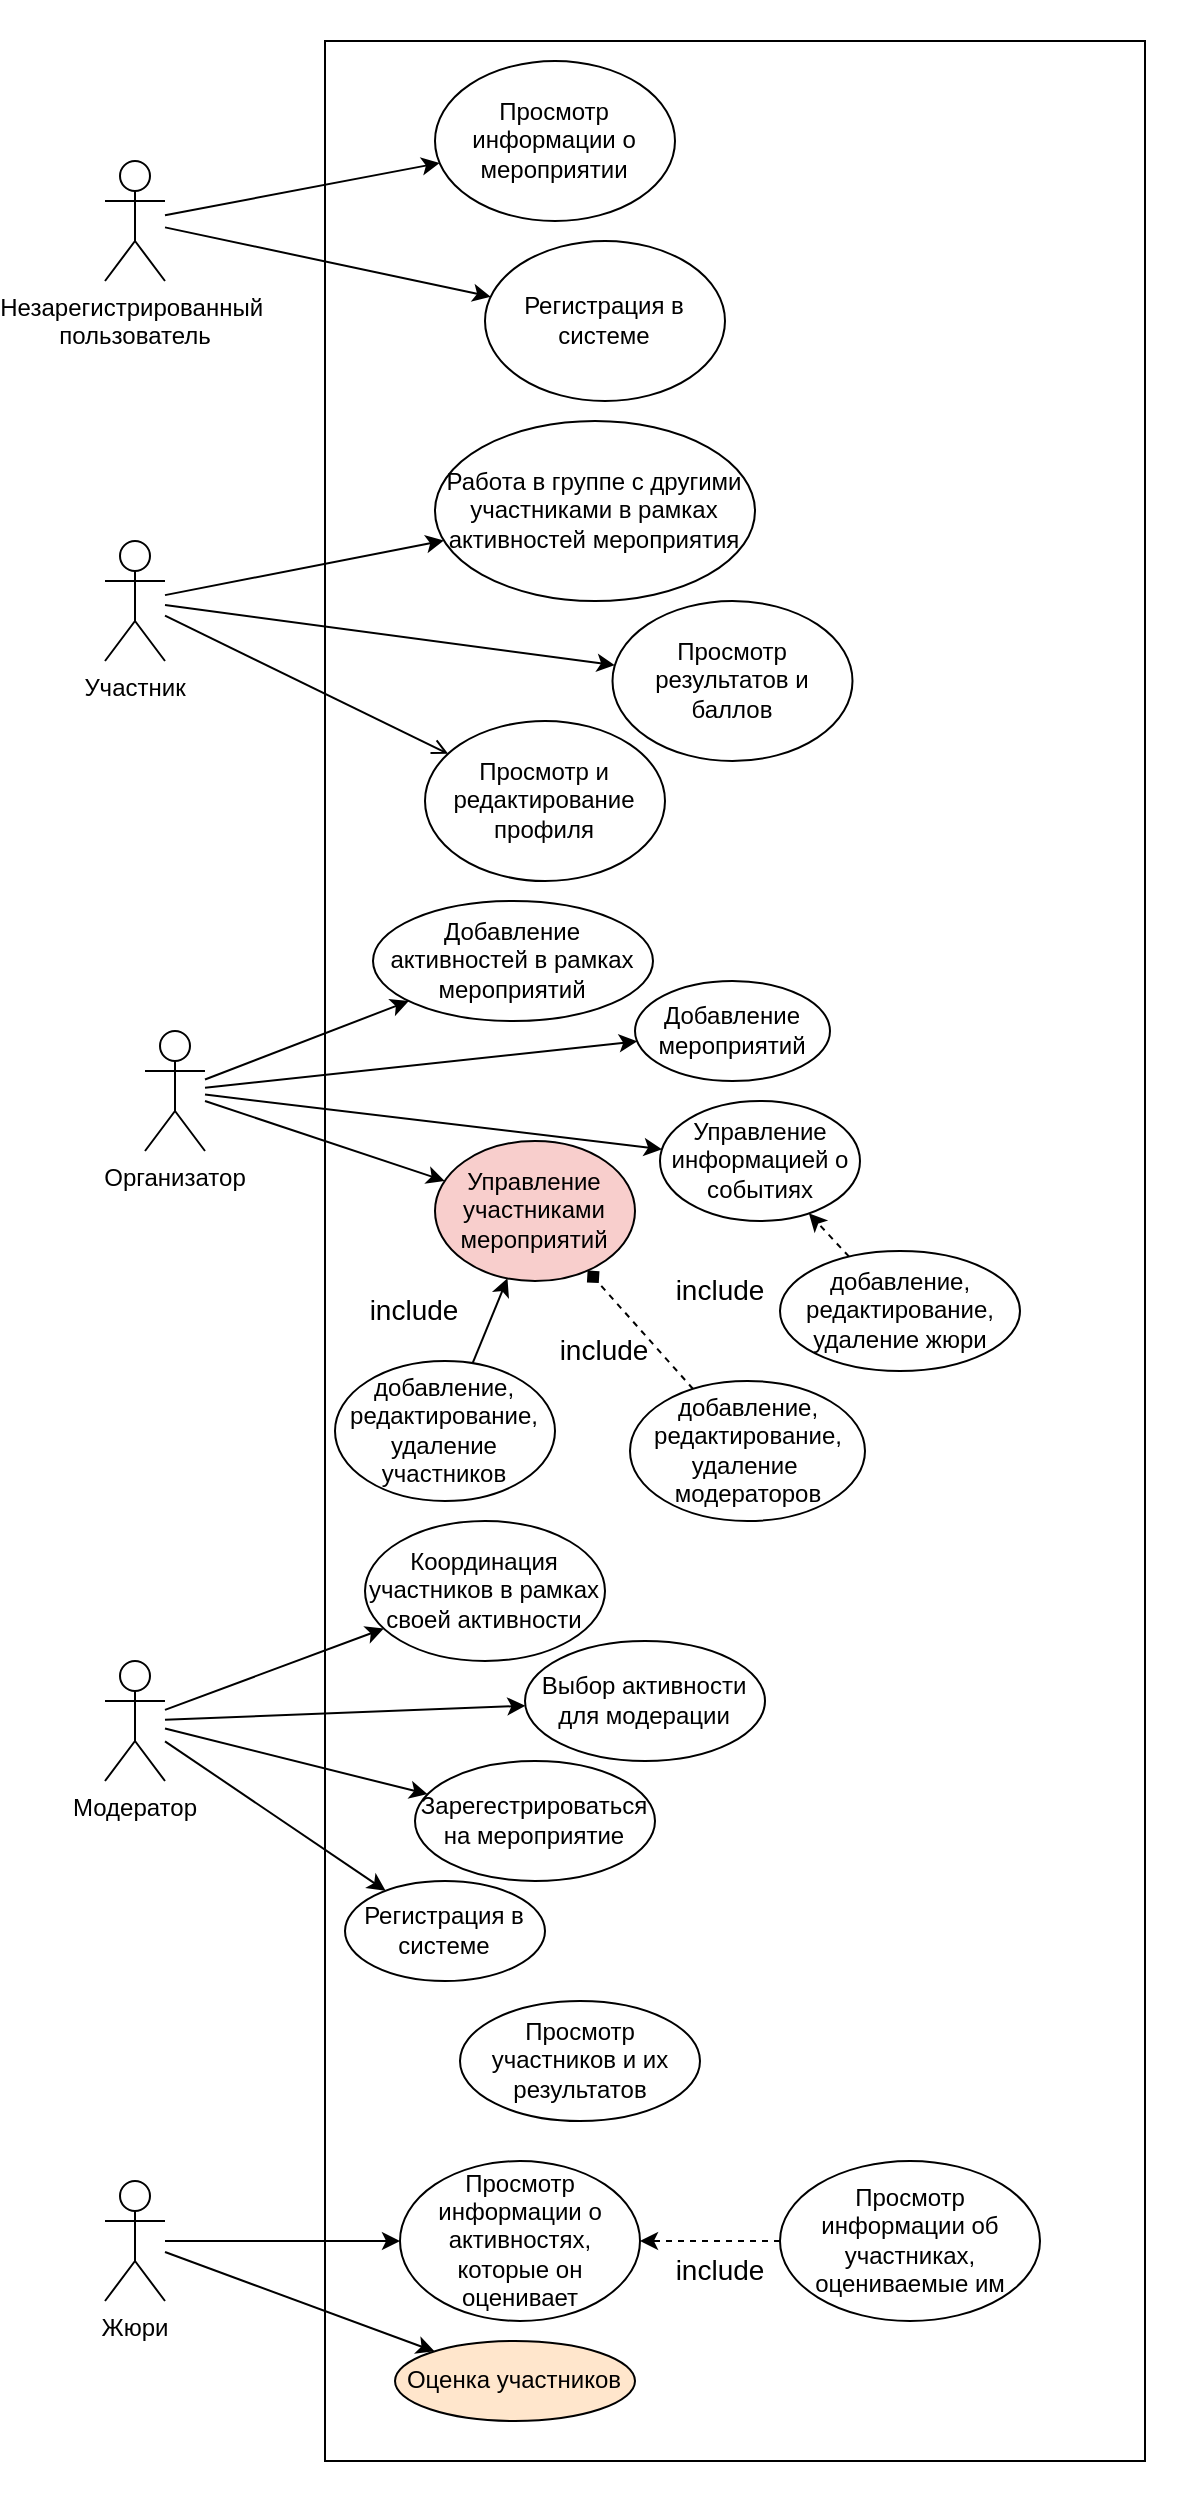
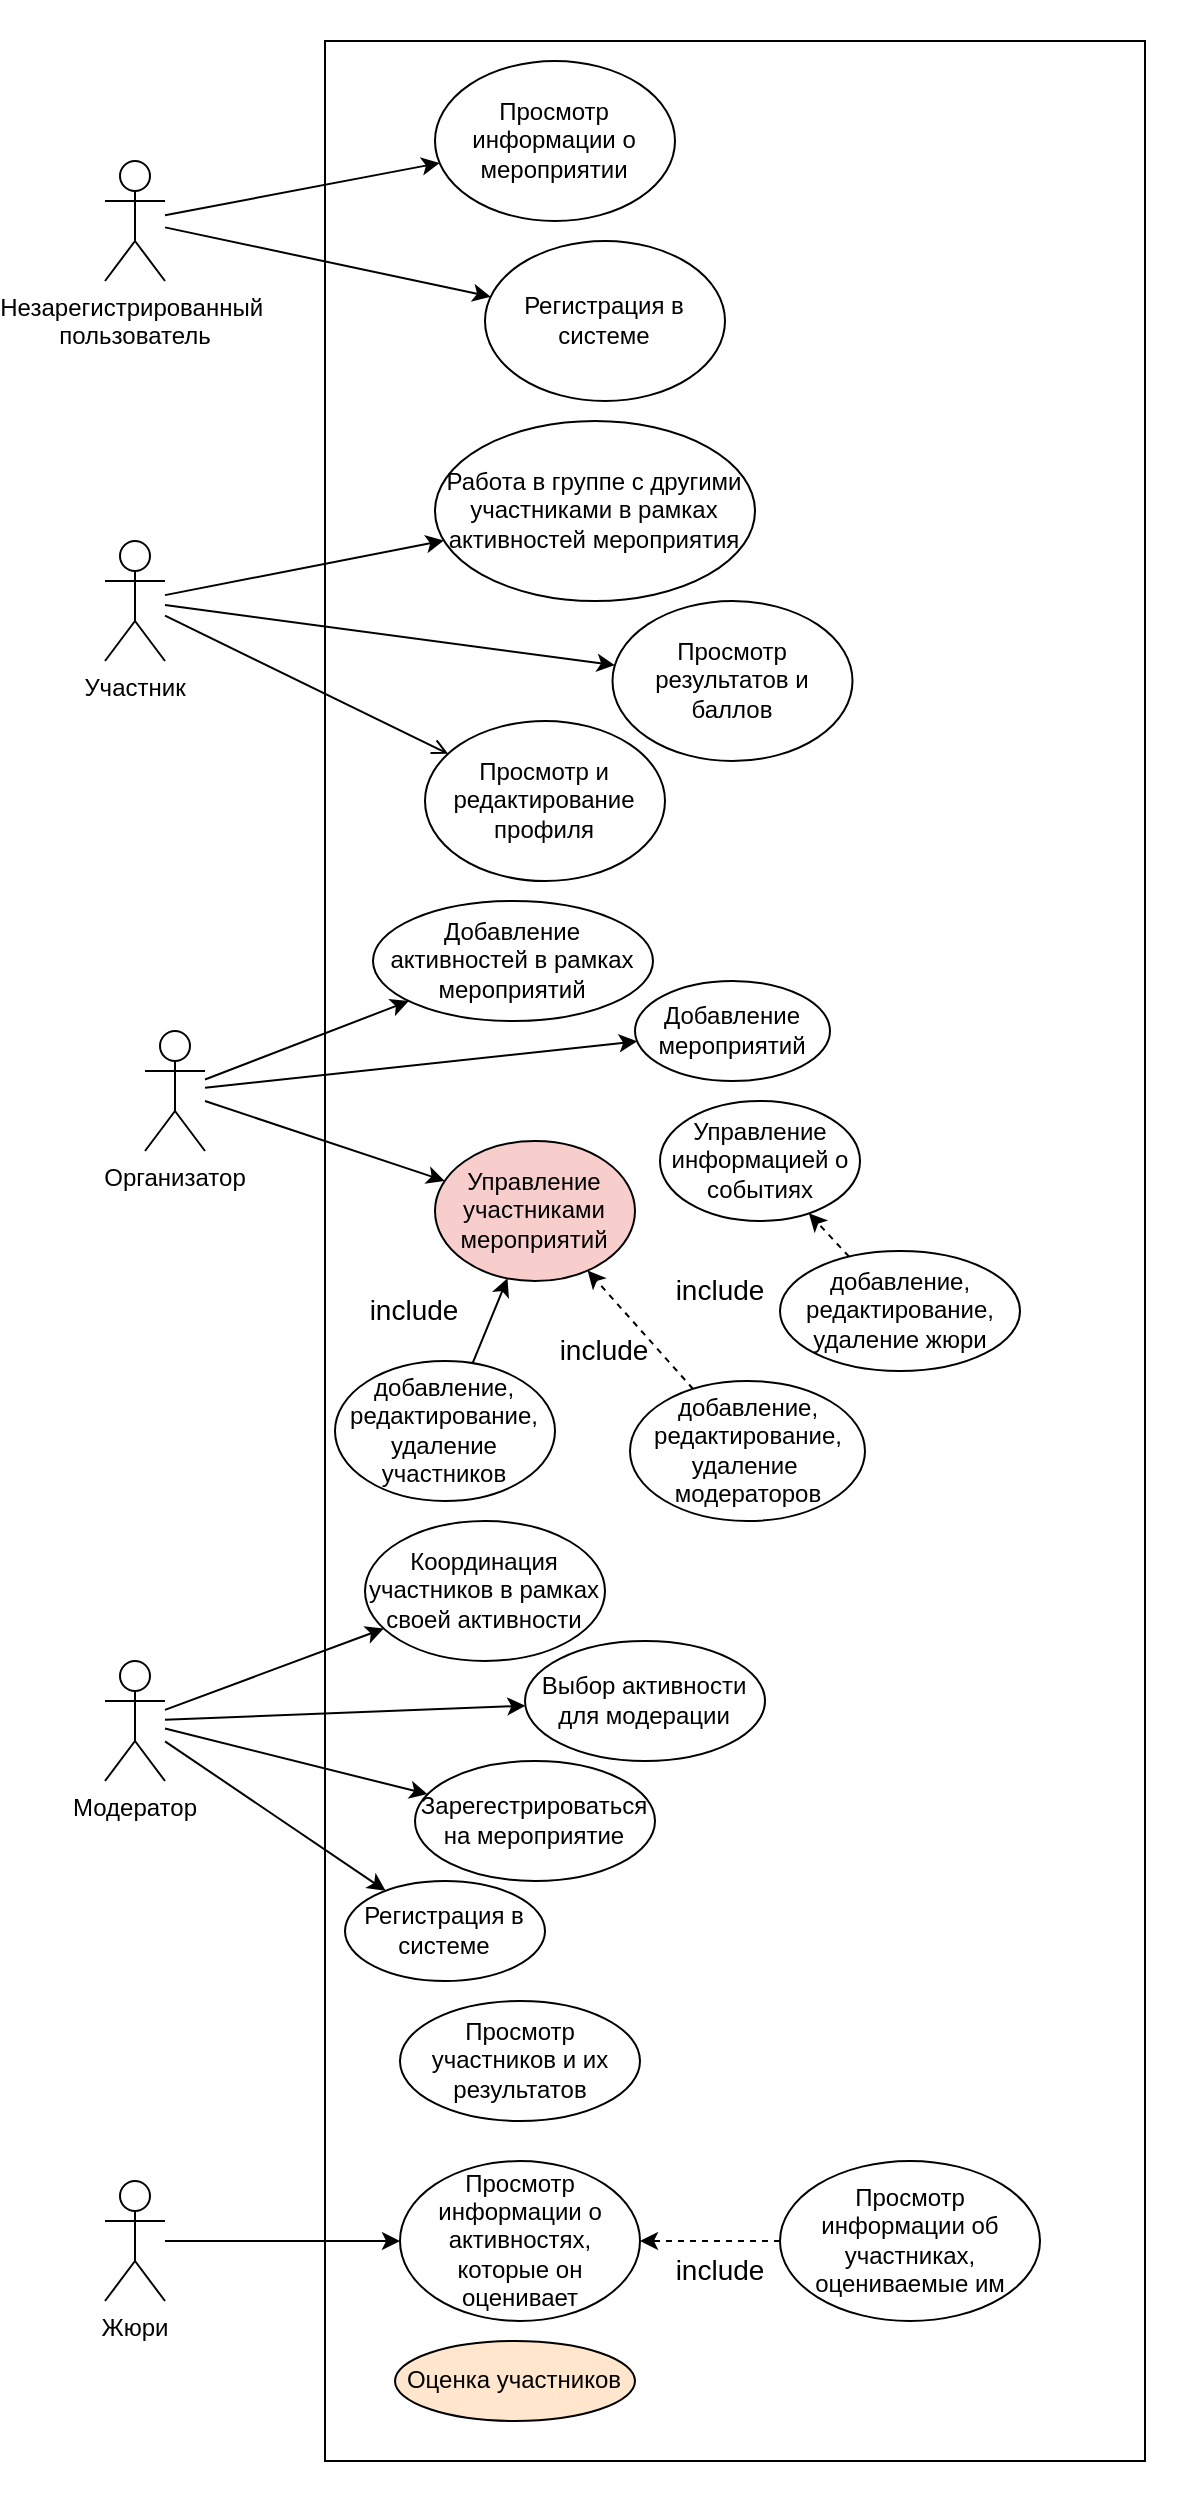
edge "Организатор" -> "Управление информацией о событиях": removed
edge "добавление, редактирование, удаление модераторов" -> "Управление участниками мероприятий": arrowhead diamond -> classic
node "Просмотр участников и их результатов": moved (580, 2061) -> (520, 2061)
edge "Жюри" -> "Оценка участников": removed
